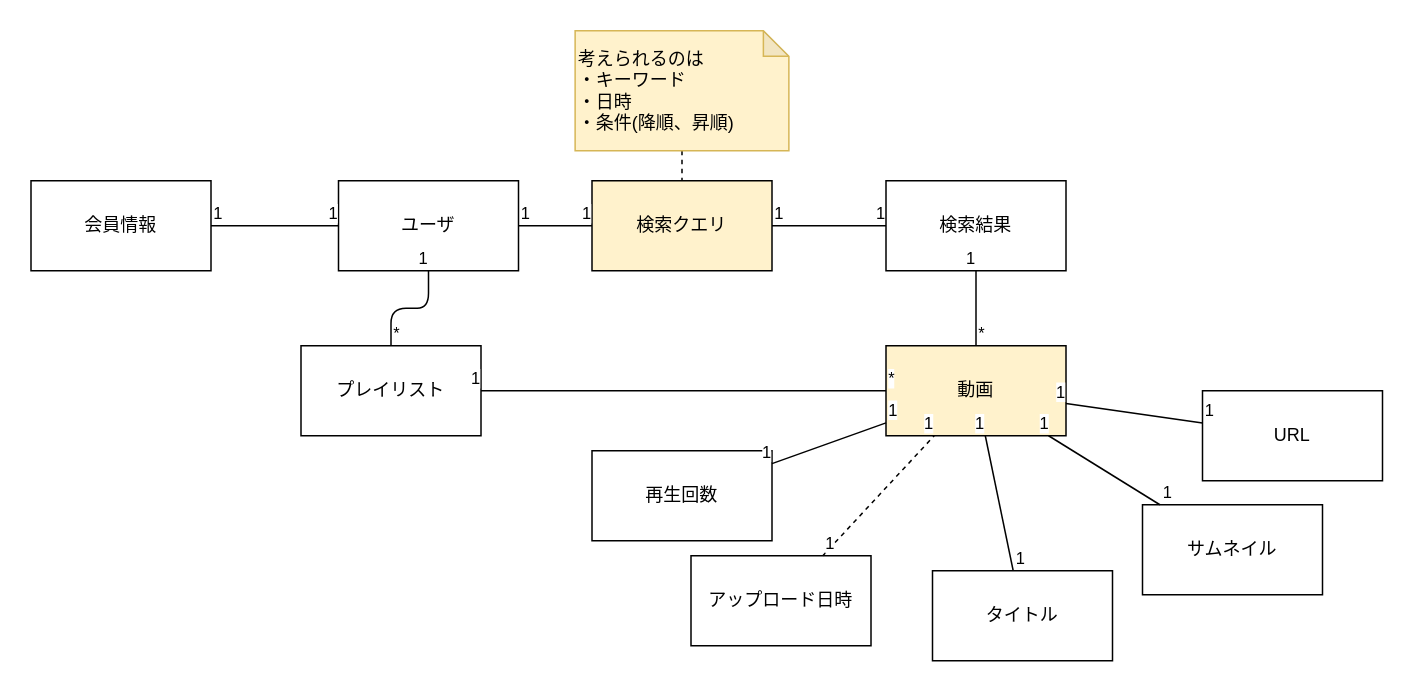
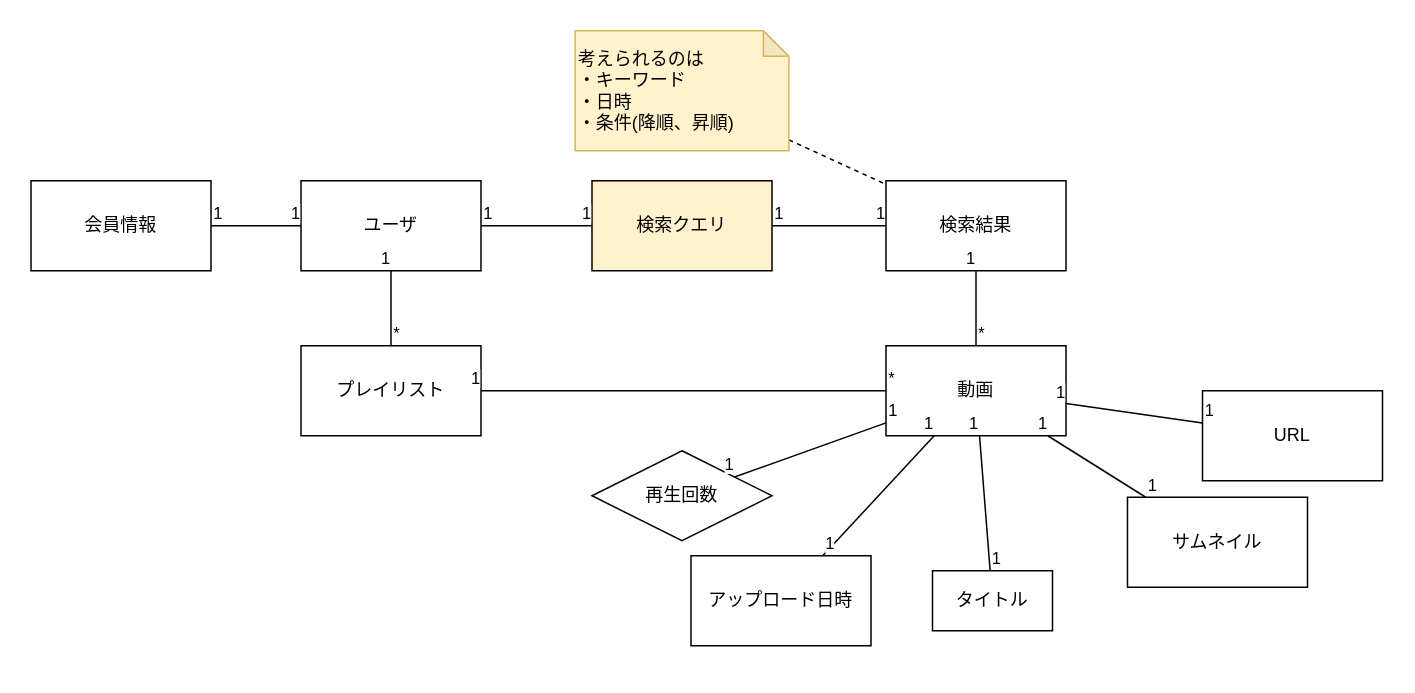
edge "考えられるのは ・キーワード ・日時 ・条件(降順、昇順)" -- "検索クエリ": now "考えられるのは ・キーワード ・日時 ・条件(降順、昇順)" -- "検索結果"
node "ユーザ": moved (428, 226) -> (391, 226)
node "動画": fillcolor #fff2cc -> #ffffff
edge "動画" -- "アップロード日時": style dashed -> solid
node "再生回数": shape rectangle -> diamond
node "サムネイル": moved (1232, 550) -> (1217, 542)
node "タイトル": size 180x90 -> 120x60
